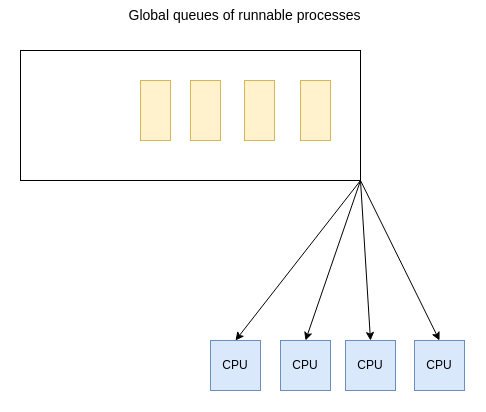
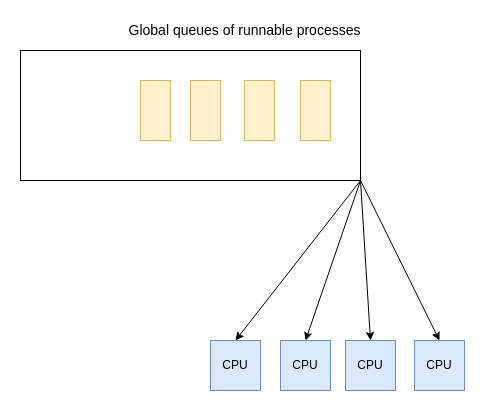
node "Global queues of runnable processes": moved (245, 16) -> (245, 31)
